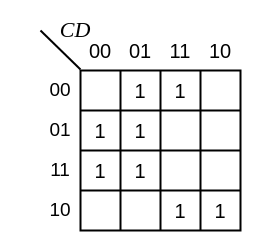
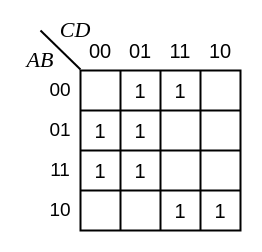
node "AB": added
